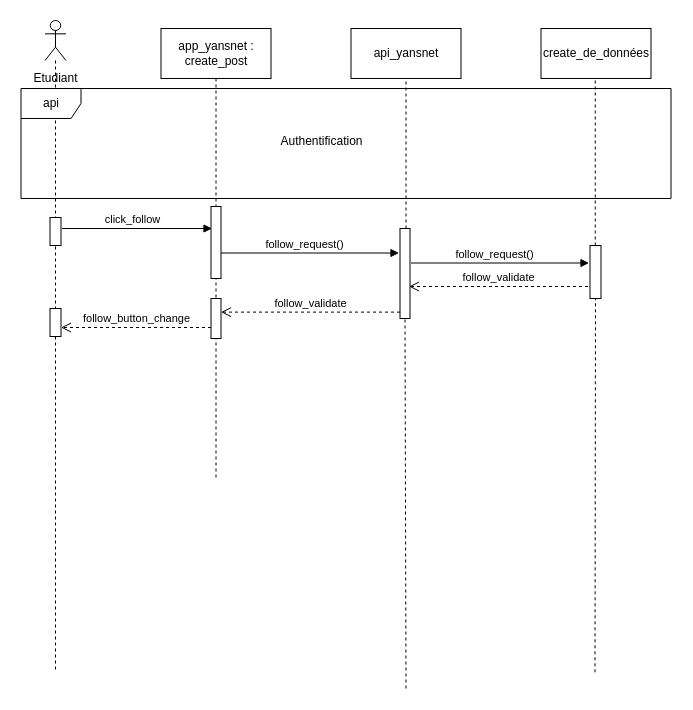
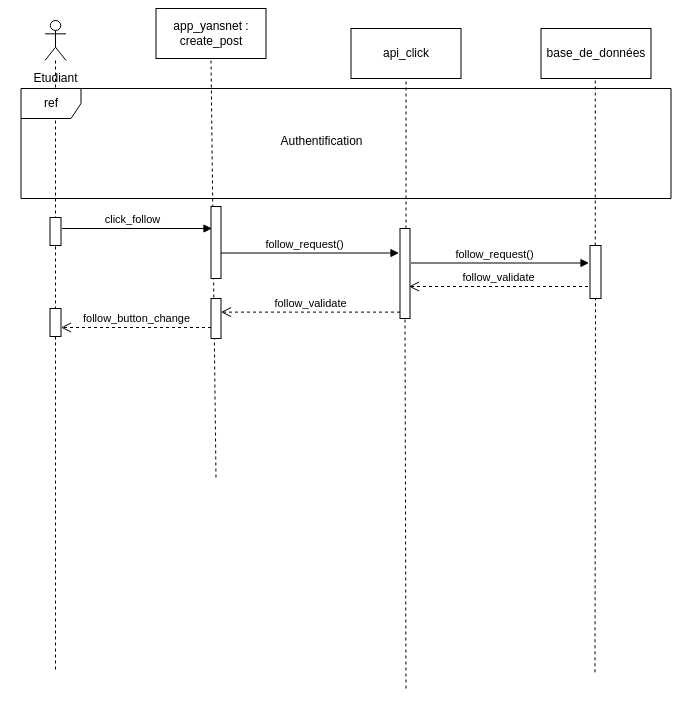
node "app_yansnet : create_post": moved (216, 54) -> (211, 34)
node "api_yansnet": label "api_yansnet" -> "api_click"
node "create_de_données": label "create_de_données" -> "base_de_données"
node "api": label "api" -> "ref"
